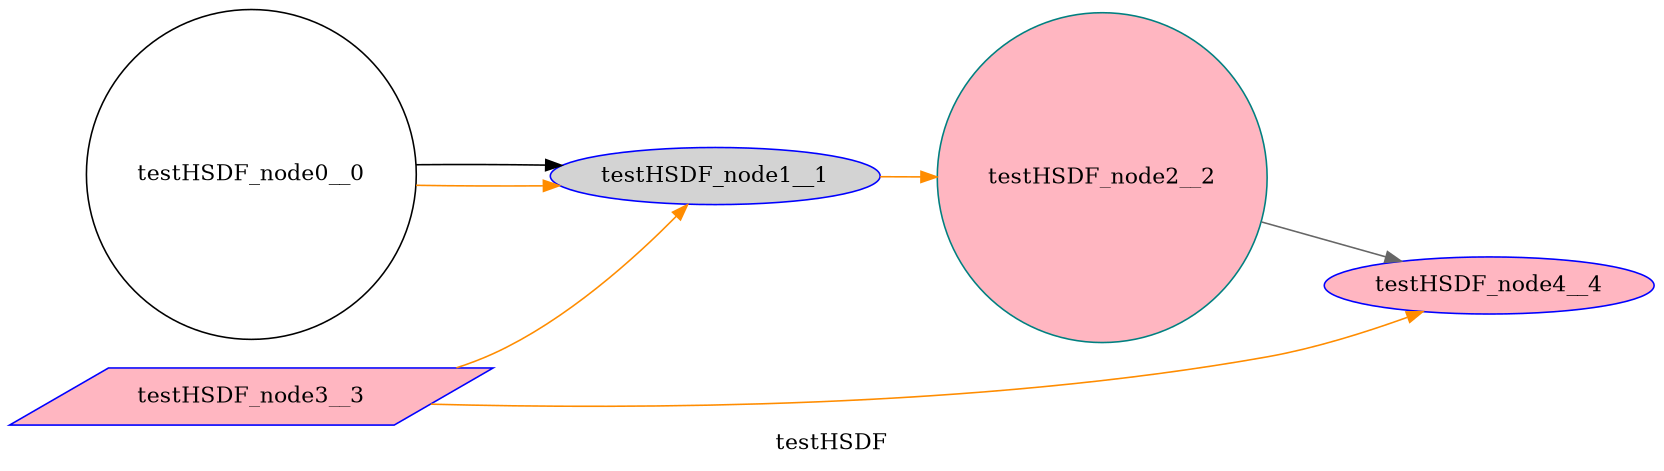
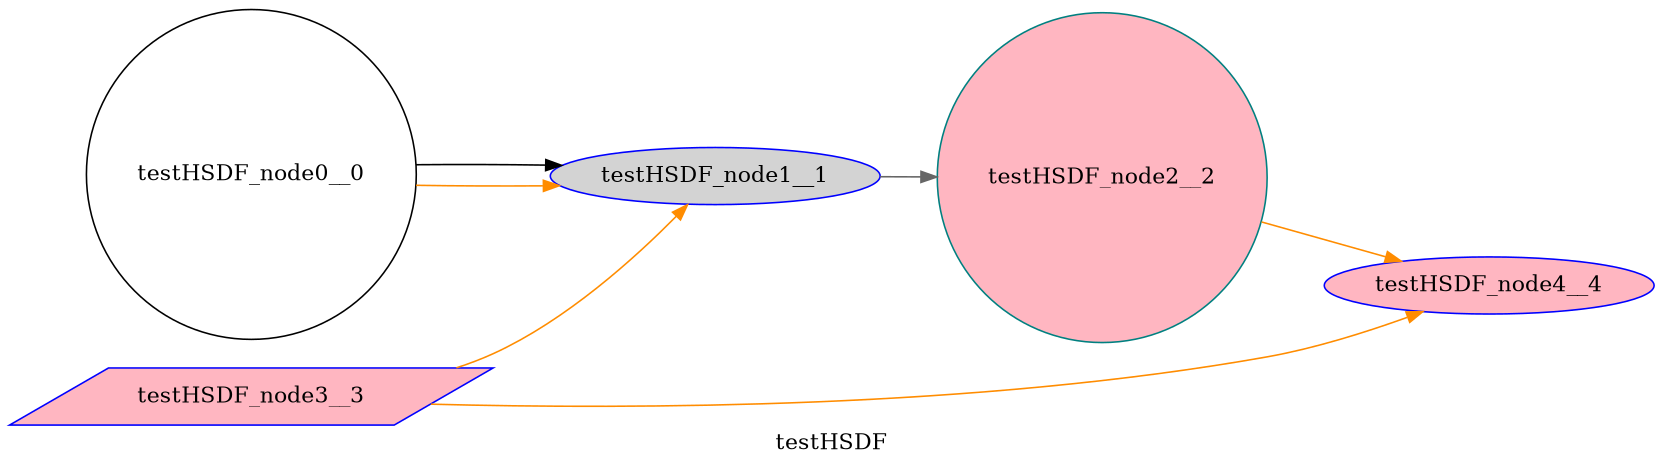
edge "testHSDF_node1__1" -> "testHSDF_node2__2": color darkorange -> gray40
edge "testHSDF_node2__2" -> "testHSDF_node4__4": color gray40 -> darkorange
